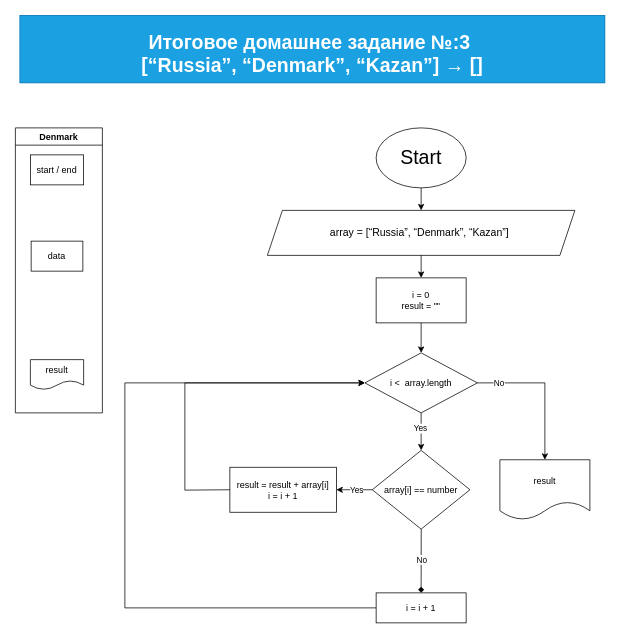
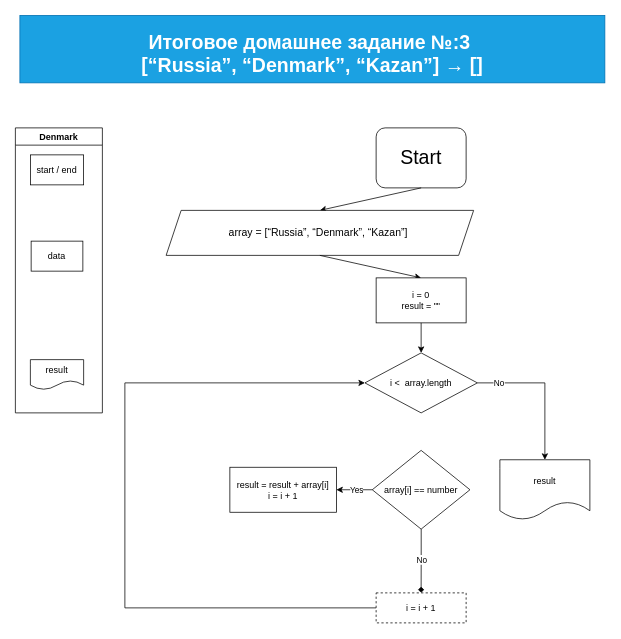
node "Start": shape ellipse -> rounded rectangle
node "array = [“Russia”, “Denmark”, “Kazan”]": moved (421, 233) -> (320, 233)
edge "i < array.length" -> "array[i] == number": removed, label "Yes"
edge "result = result + array[i]i = i + 1" -> "i < array.length": removed
node "i = i + 1": style solid -> dashed
